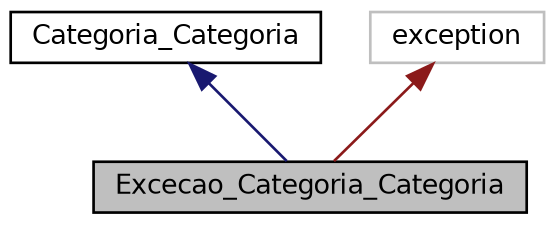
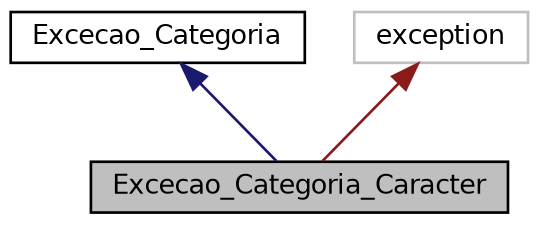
node "Categoria_Categoria": label "Categoria_Categoria" -> "Excecao_Categoria"
node "Excecao_Categoria_Categoria": label "Excecao_Categoria_Categoria" -> "Excecao_Categoria_Caracter"
